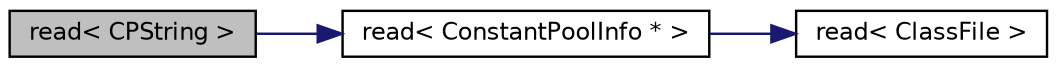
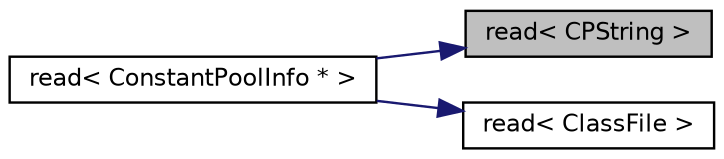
edge "read< CPString >" -> "read< ConstantPoolInfo * >": reversed
